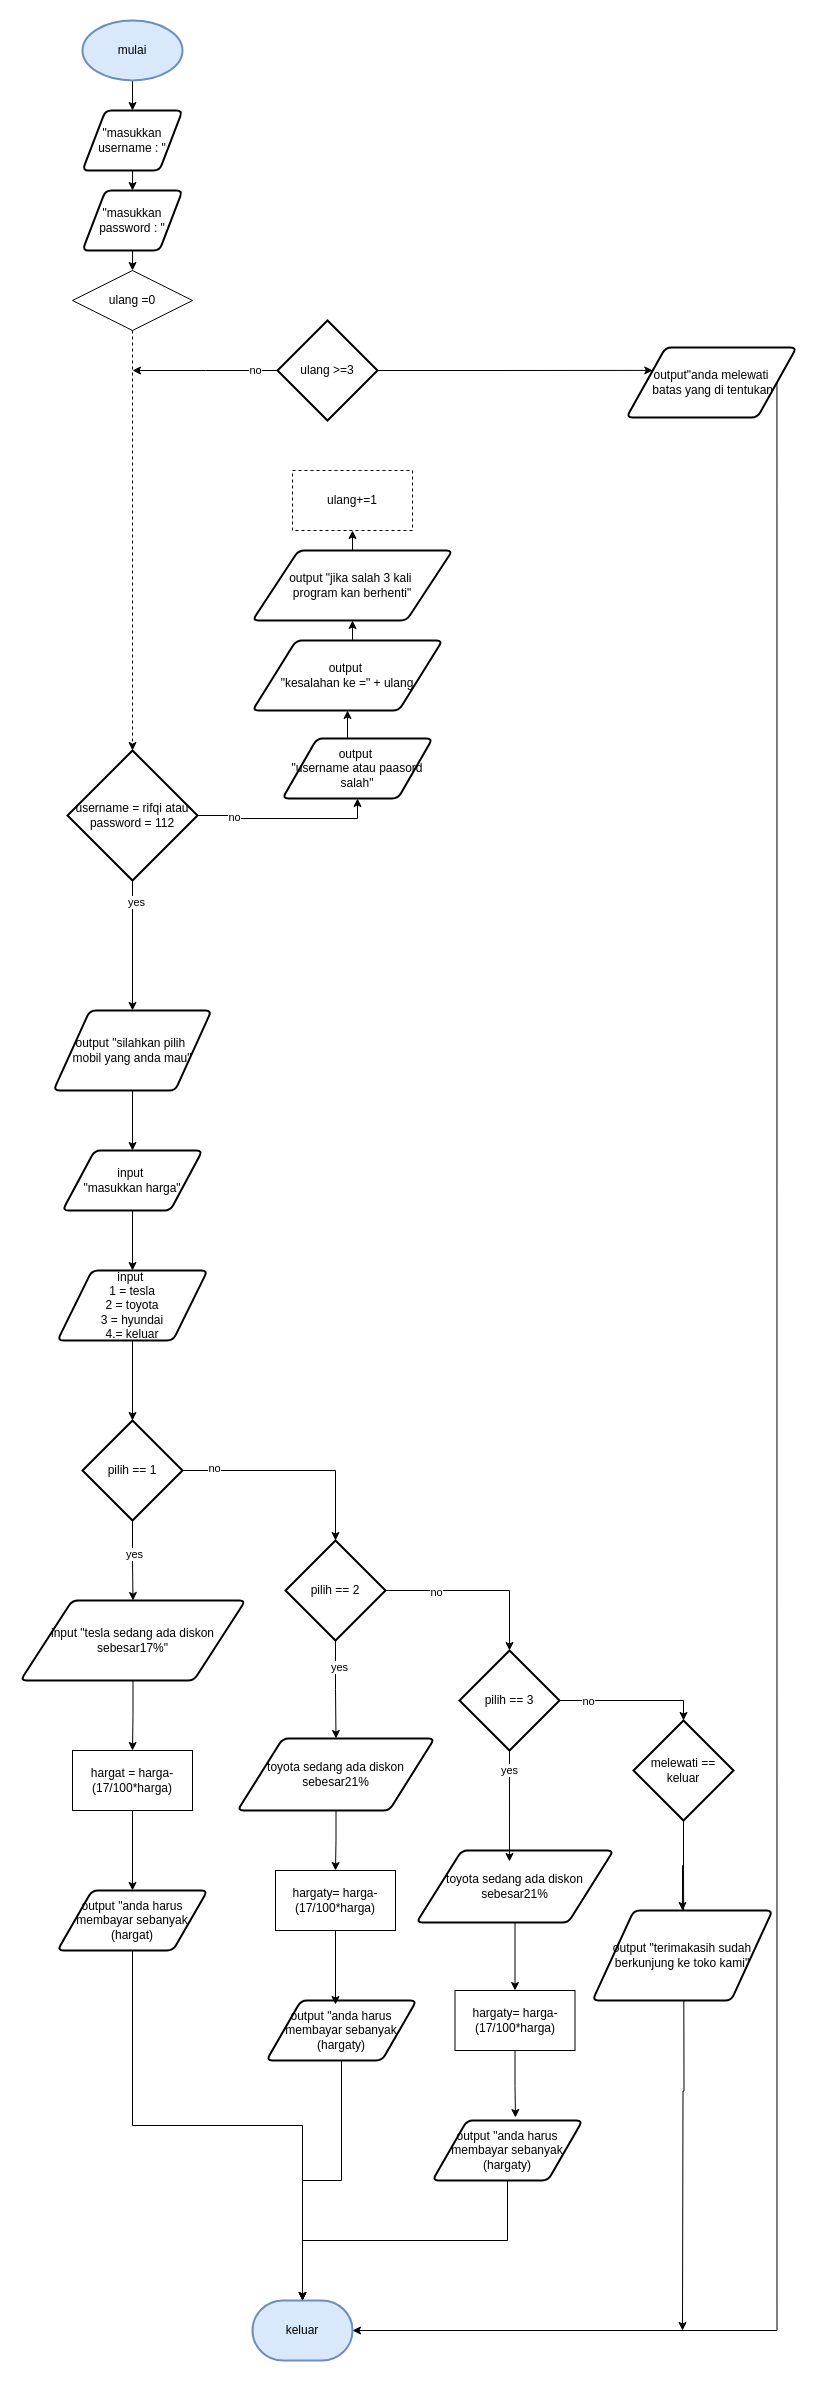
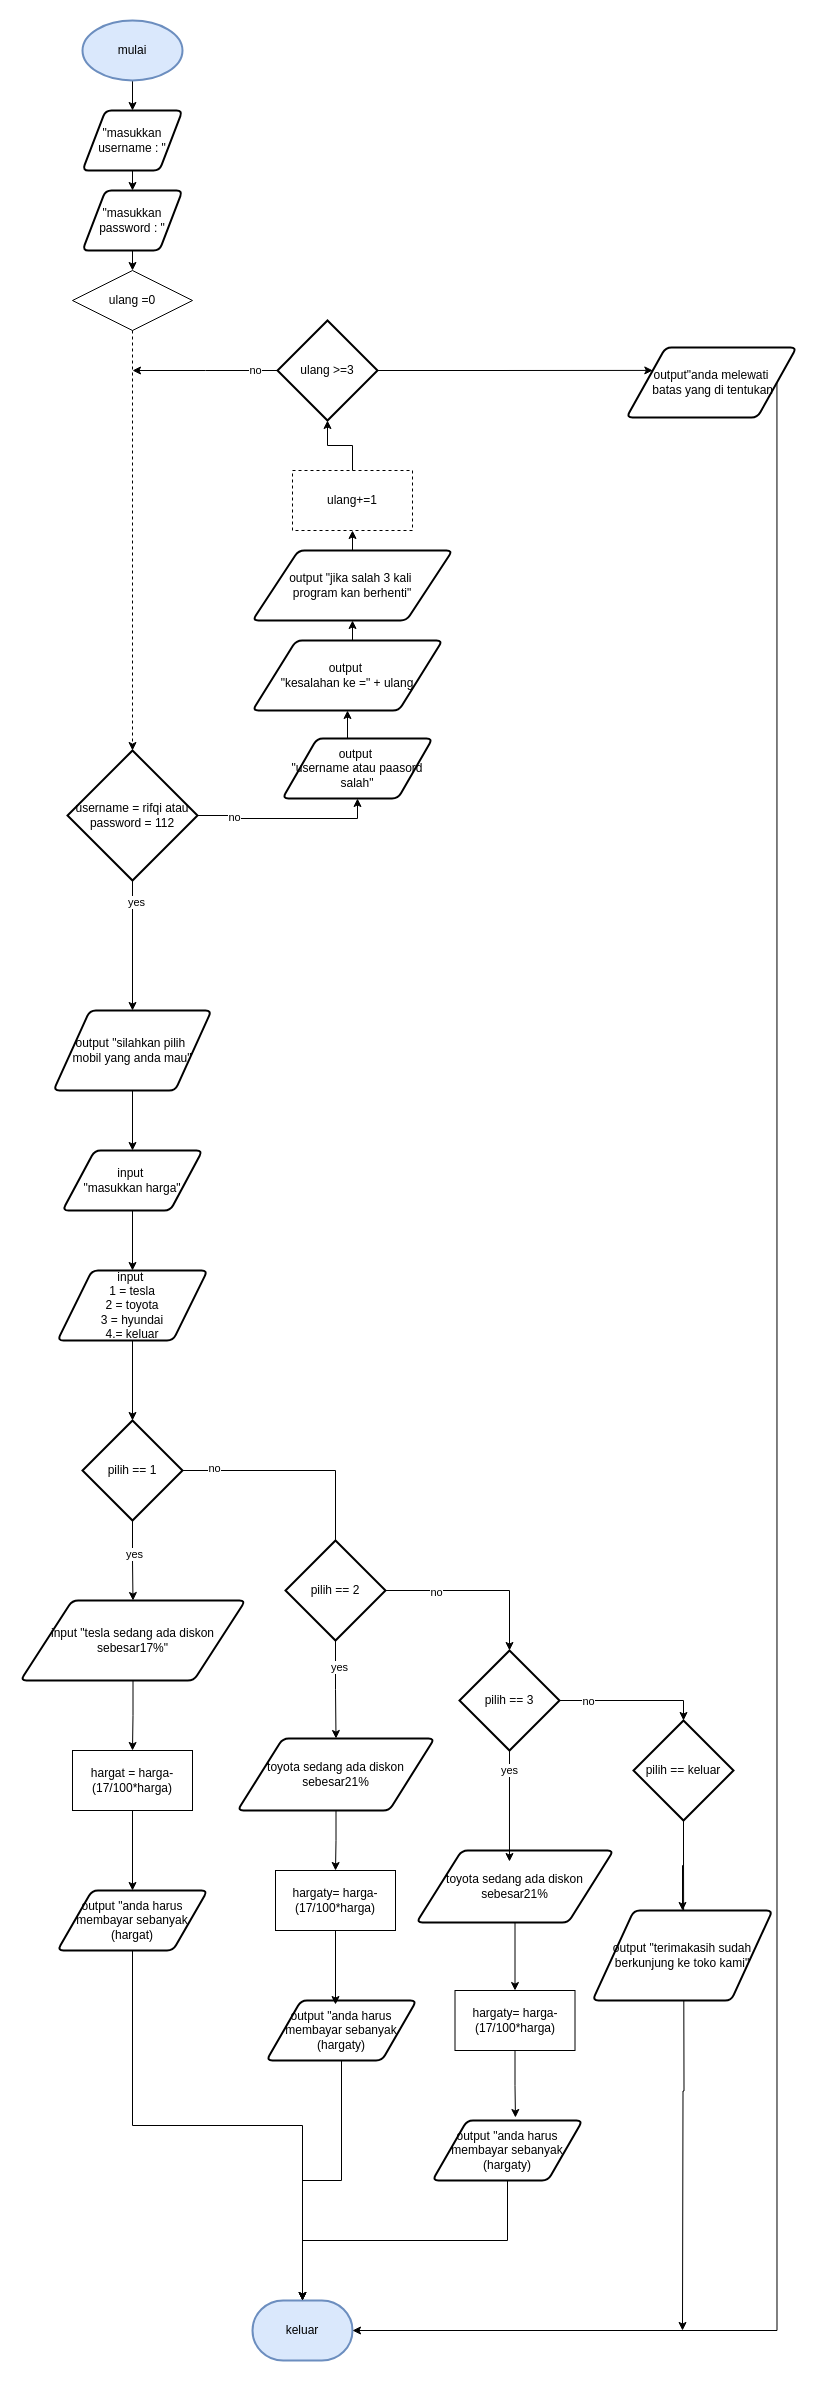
edge "ulang+=1" -> "ulang >=3": added
edge "pilih == 1" -> "pilih == 2": arrowhead classic -> none
node "melewati == keluar": label "melewati == keluar" -> "pilih == keluar"
